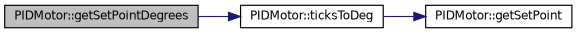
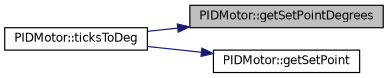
edge "PIDMotor::getSetPointDegrees" -> "PIDMotor::ticksToDeg": reversed
